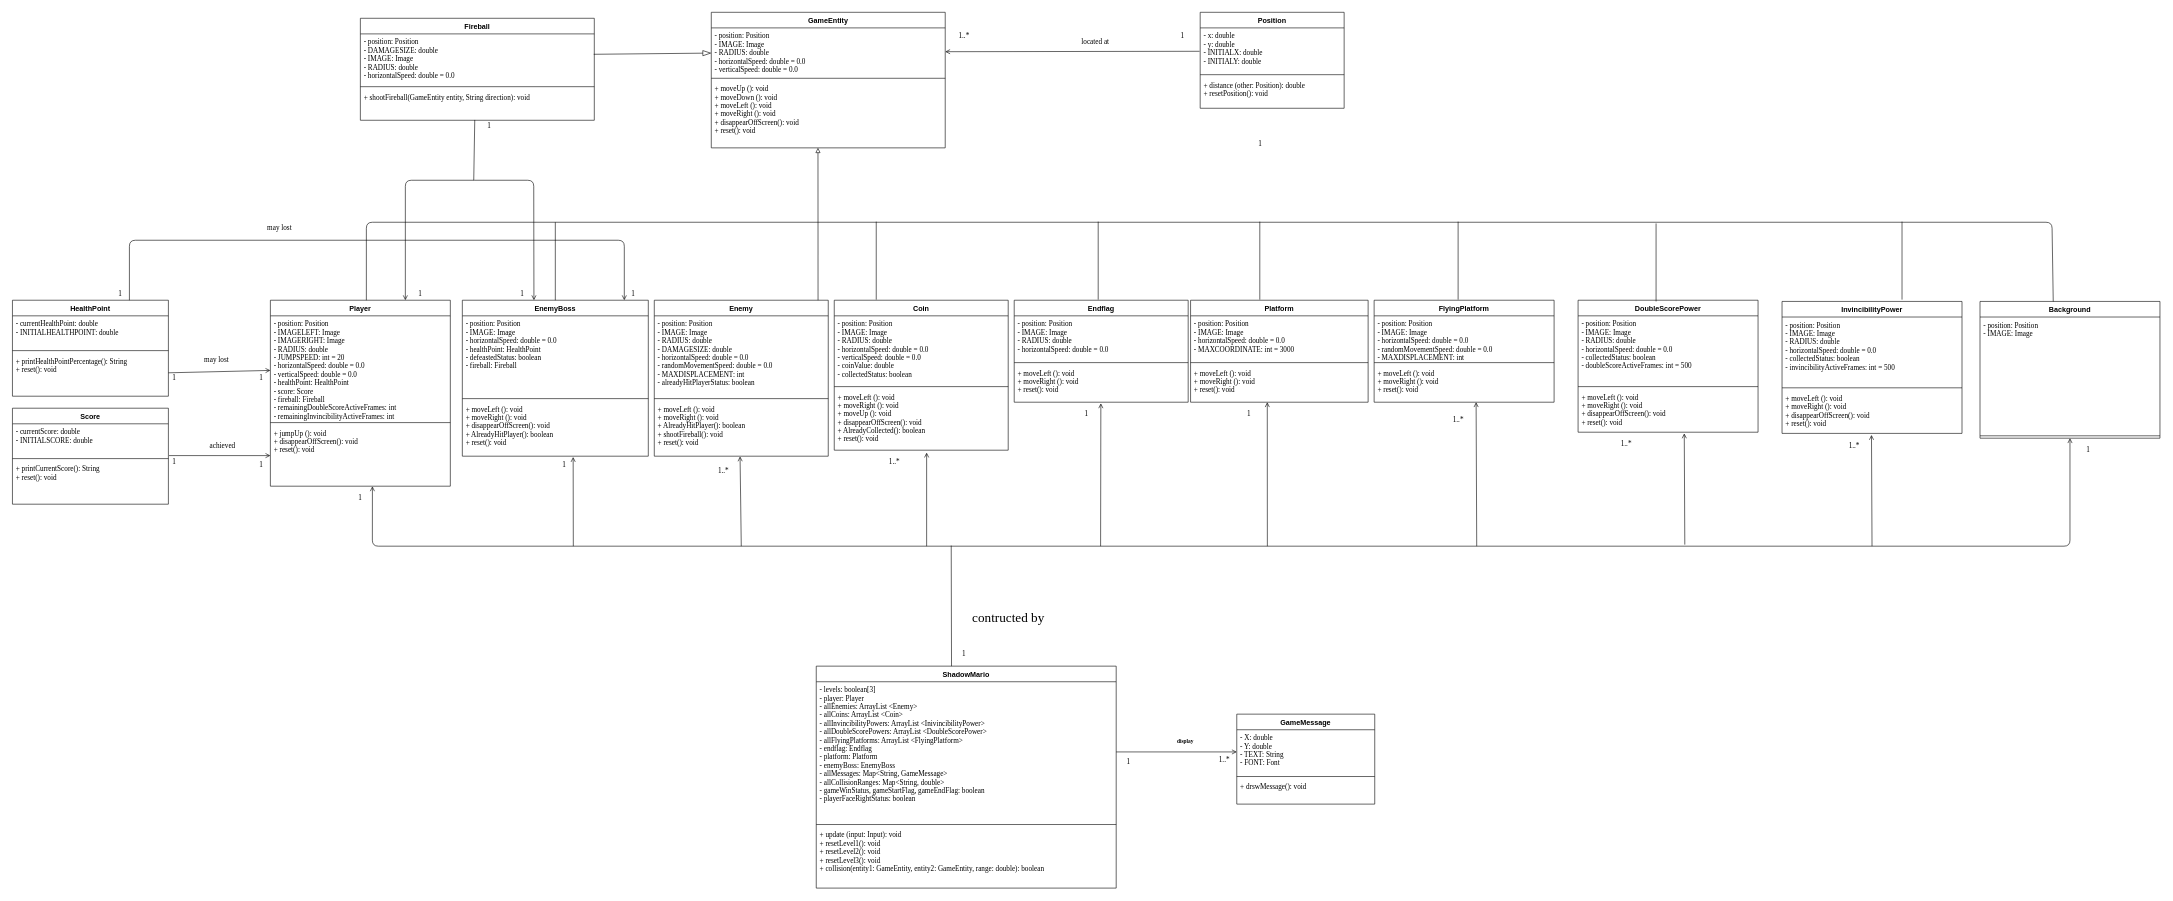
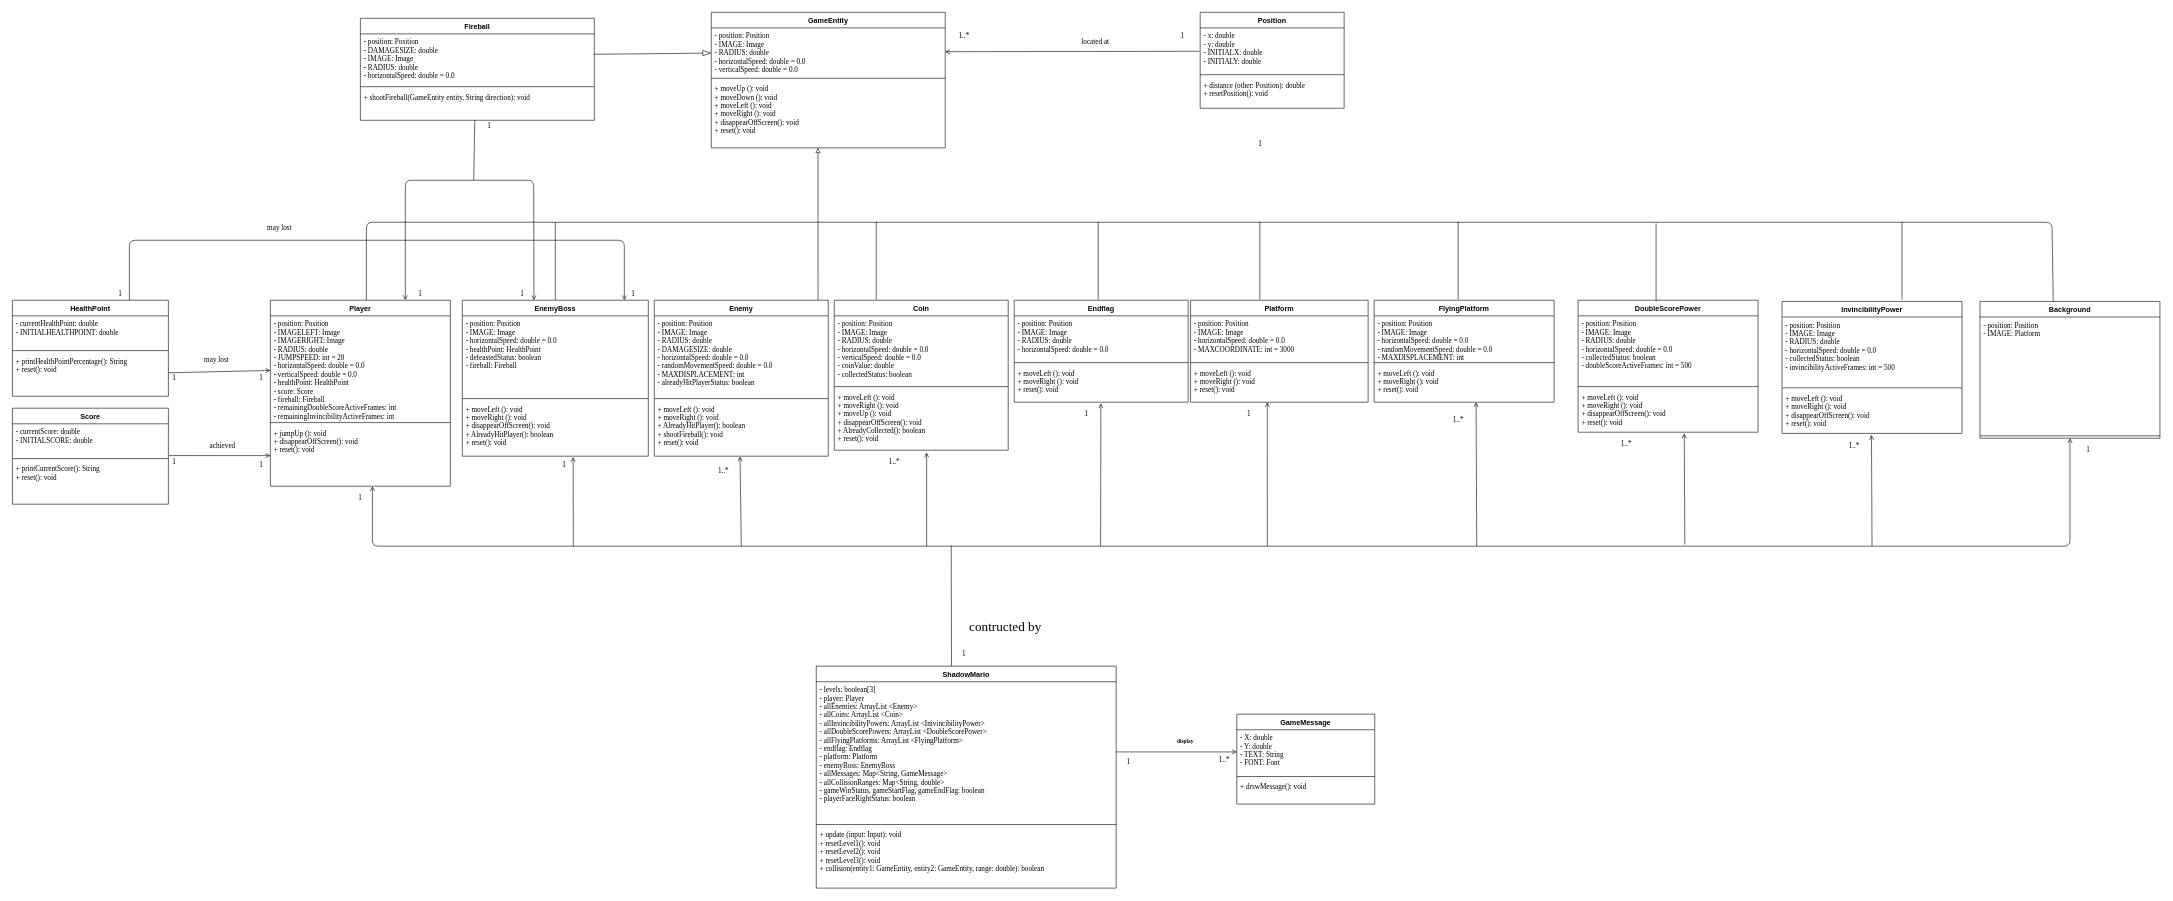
node "- position: Position - IMAGE: Image": label "- position: Position - IMAGE: Image" -> "- position: Position - IMAGE: Platform"
node "contructed by": moved (1008, 618) -> (1005, 627)
